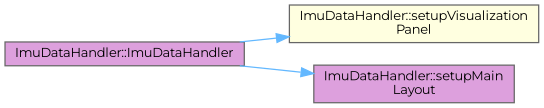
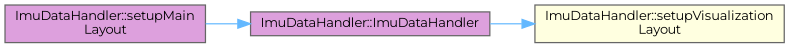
node "ImuDataHandler::setupVisualization Panel": label "ImuDataHandler::setupVisualization Panel" -> "ImuDataHandler::setupVisualization Layout"
edge "ImuDataHandler::ImuDataHandler" -> "ImuDataHandler::setupMain Layout": reversed
